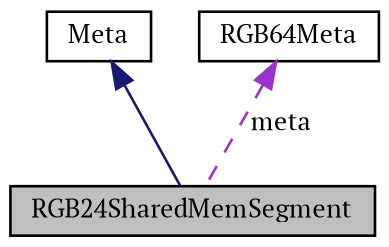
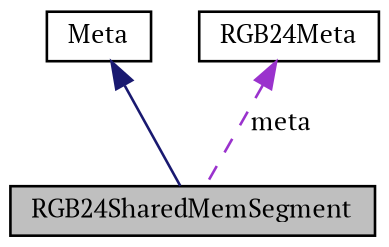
node "RGB64Meta": label "RGB64Meta" -> "RGB24Meta"
